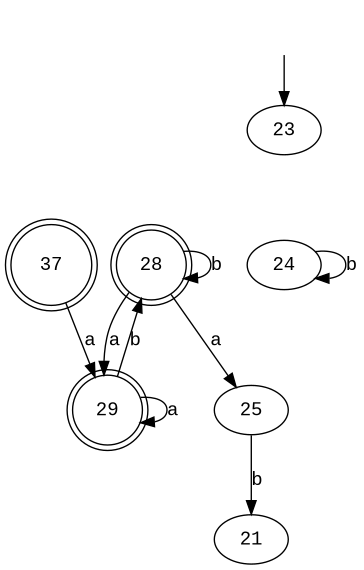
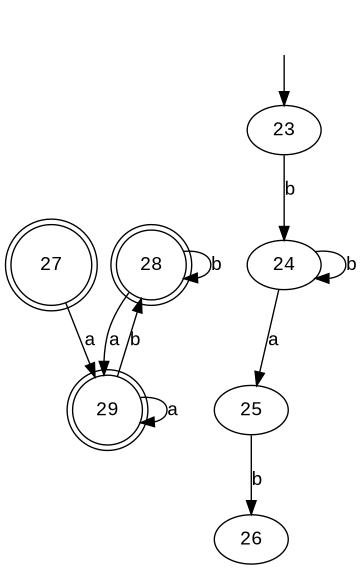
edge "23" -> "24": added, label "b"
node "37": label "37" -> "27"
edge "28" -> "25": now "24" -> "25"
node "21": label "21" -> "26"
